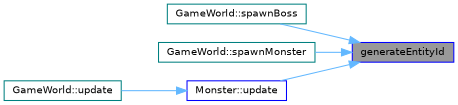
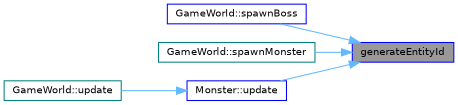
node "GameWorld::spawnBoss": color teal -> blue
